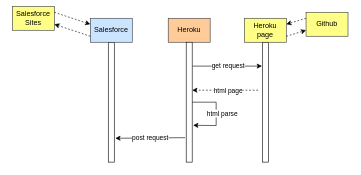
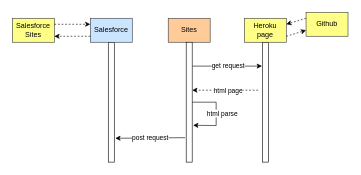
node "Salesforce Sites": moved (33, 18) -> (33, 30)
node "Heroku": label "Heroku" -> "Sites"
